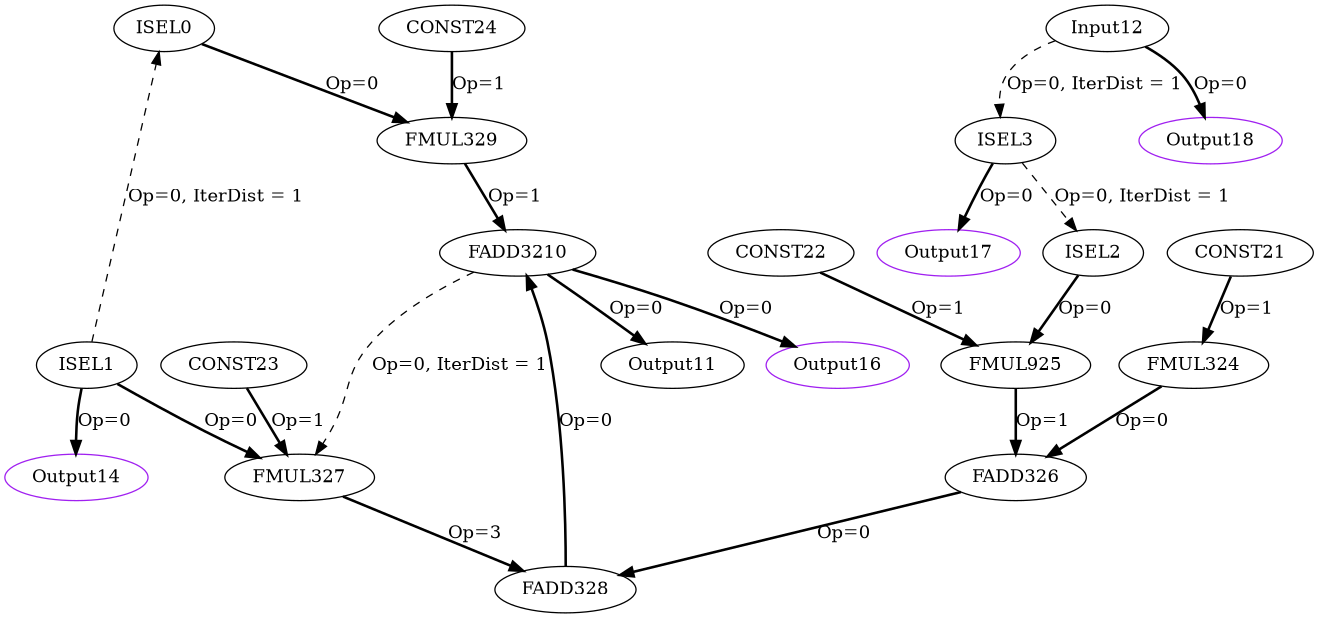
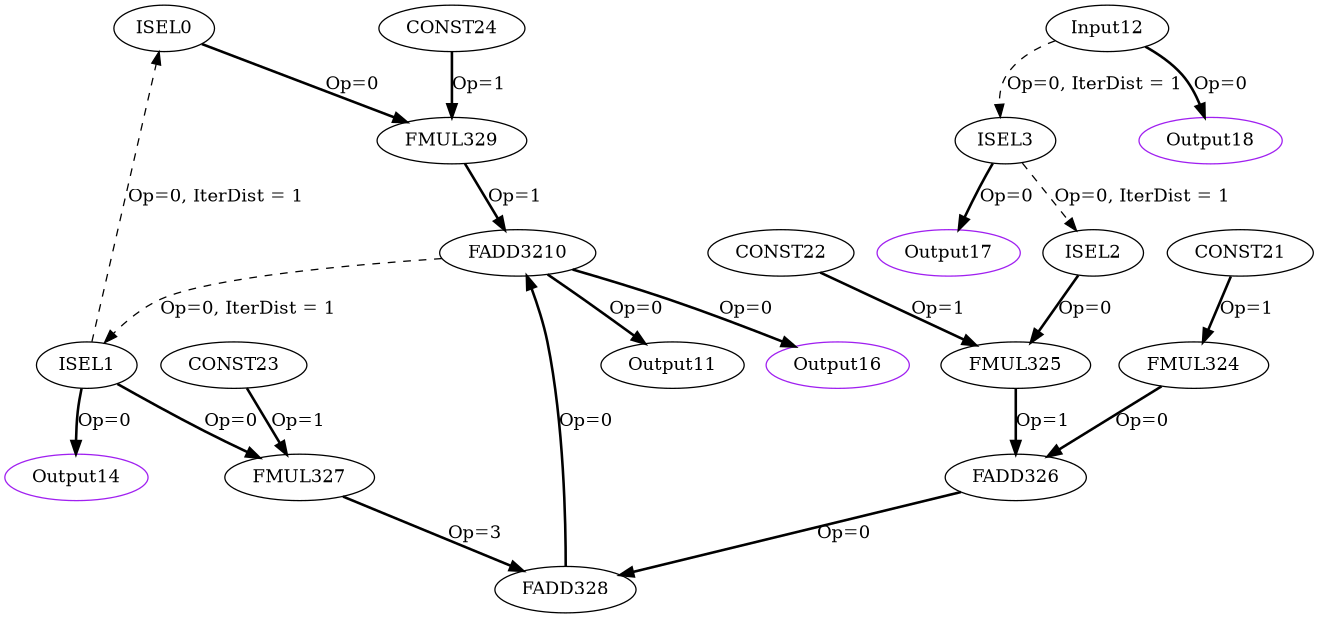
edge "FADD3210" -> "FMUL327": now "FADD3210" -> "ISEL1"
node "FMUL925": label "FMUL925" -> "FMUL325"
